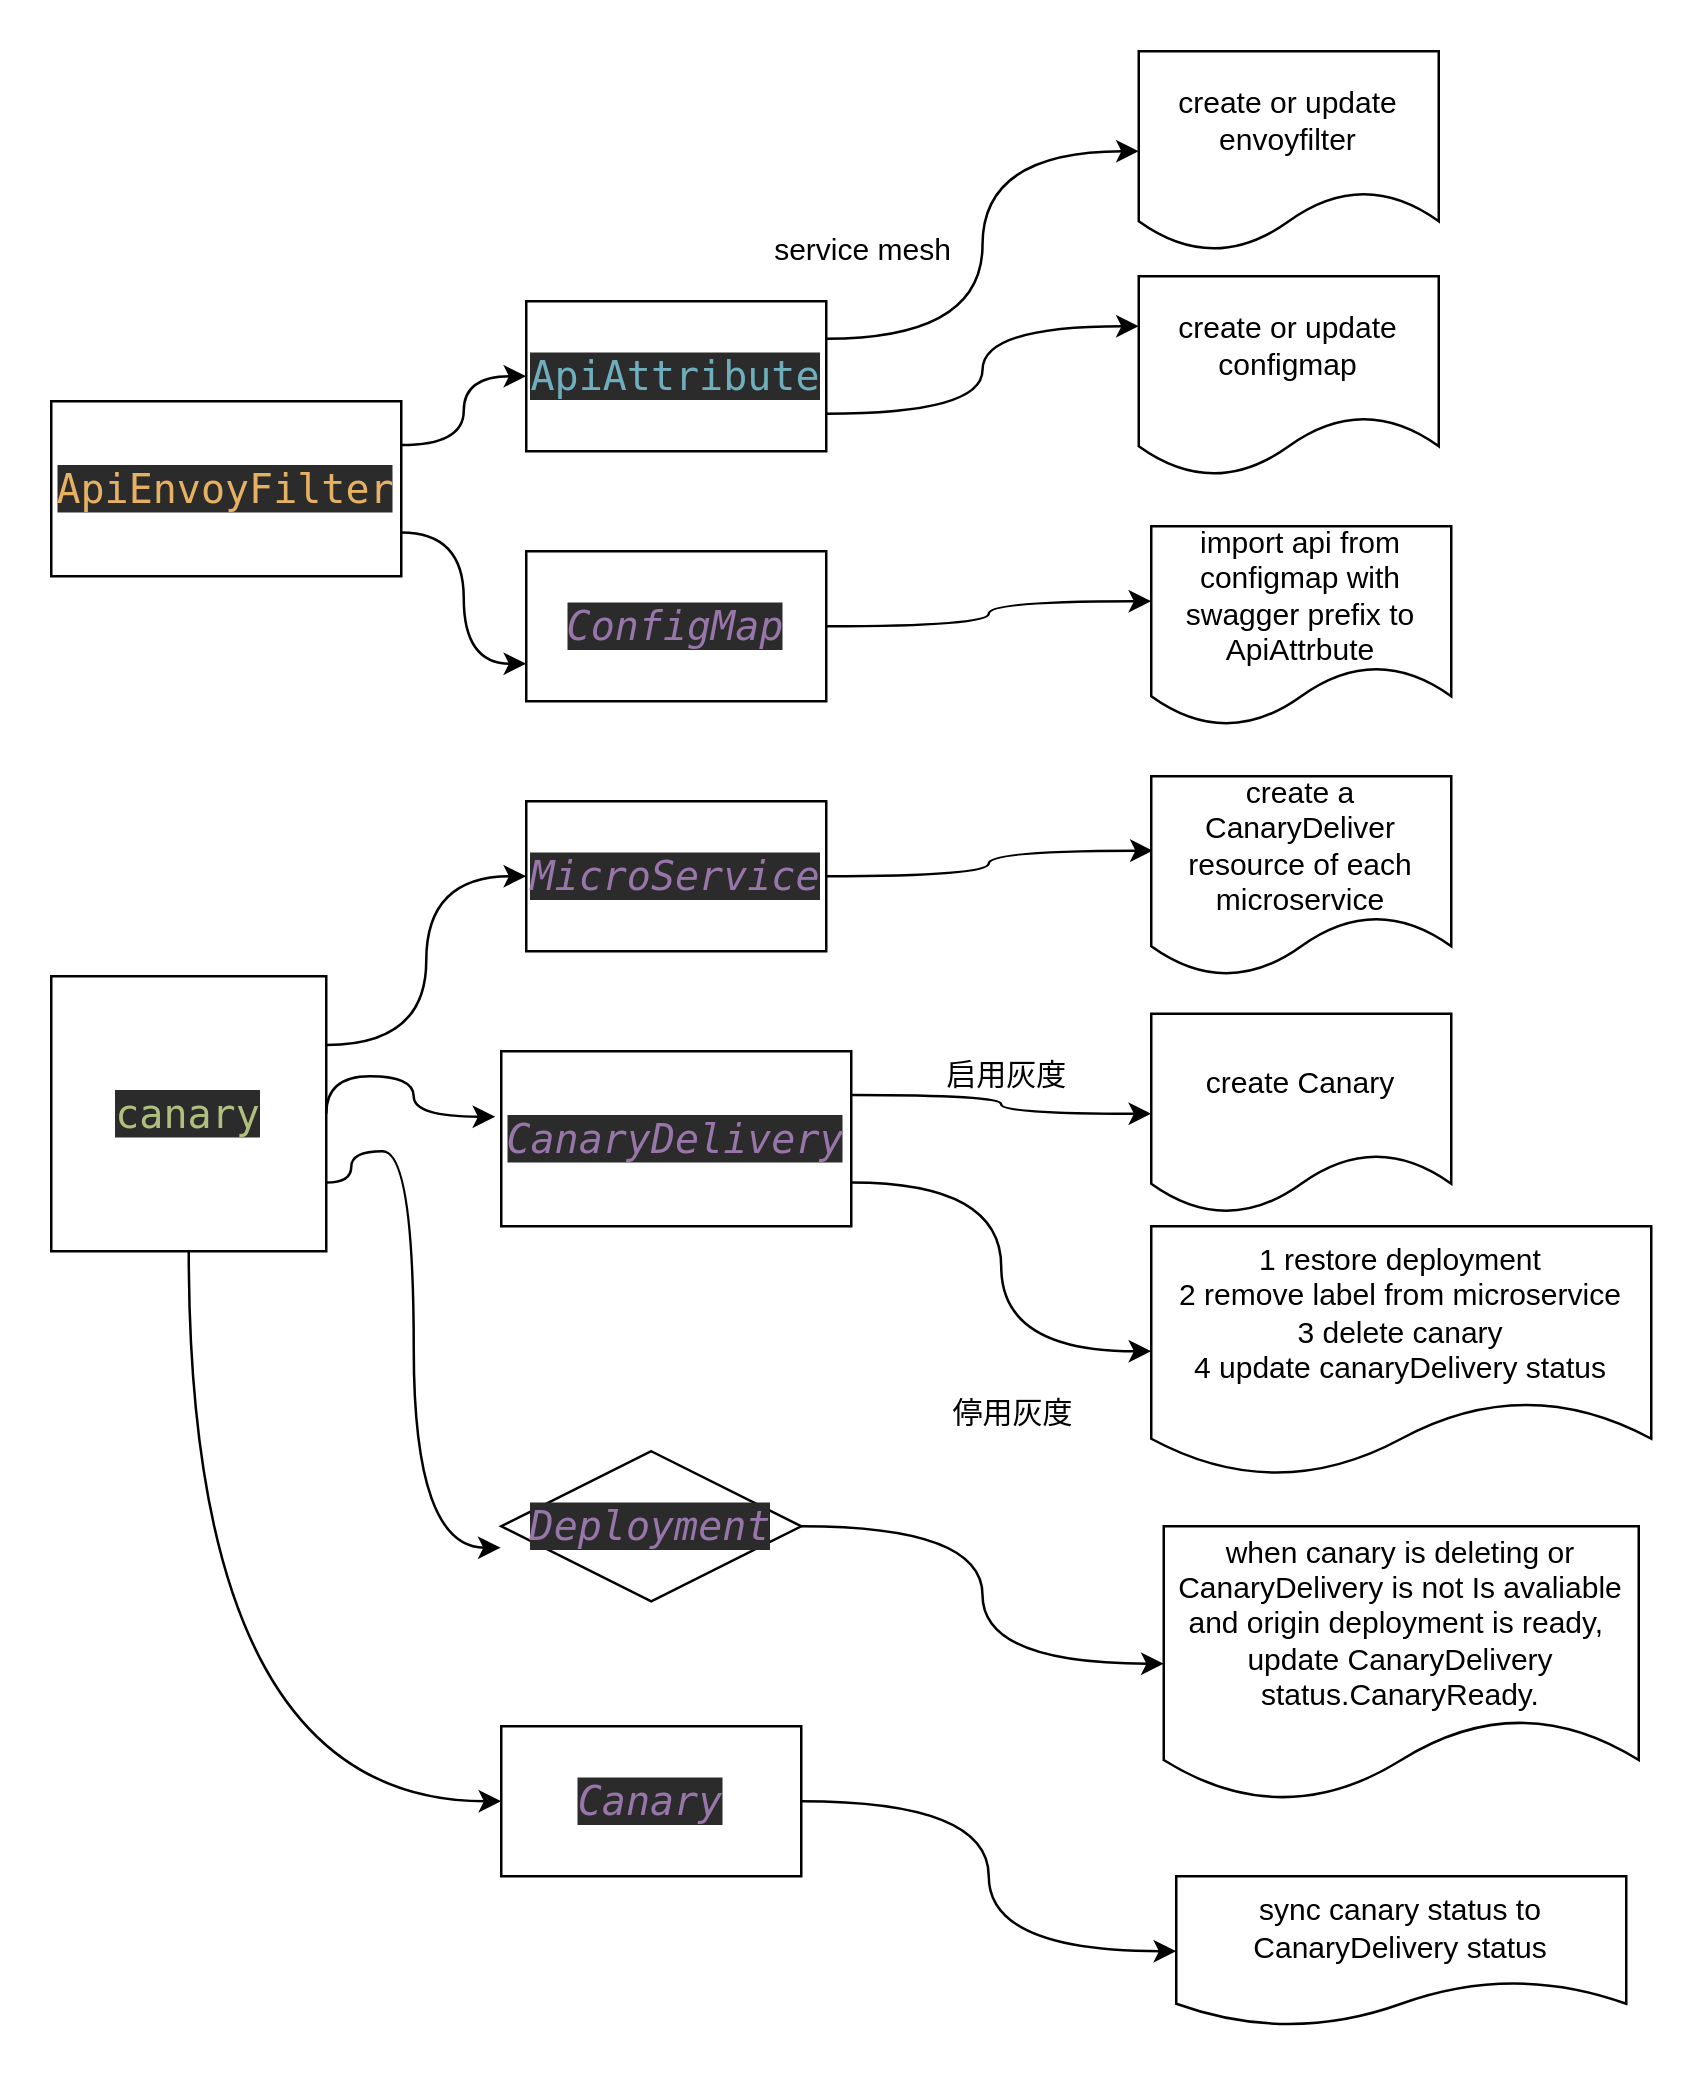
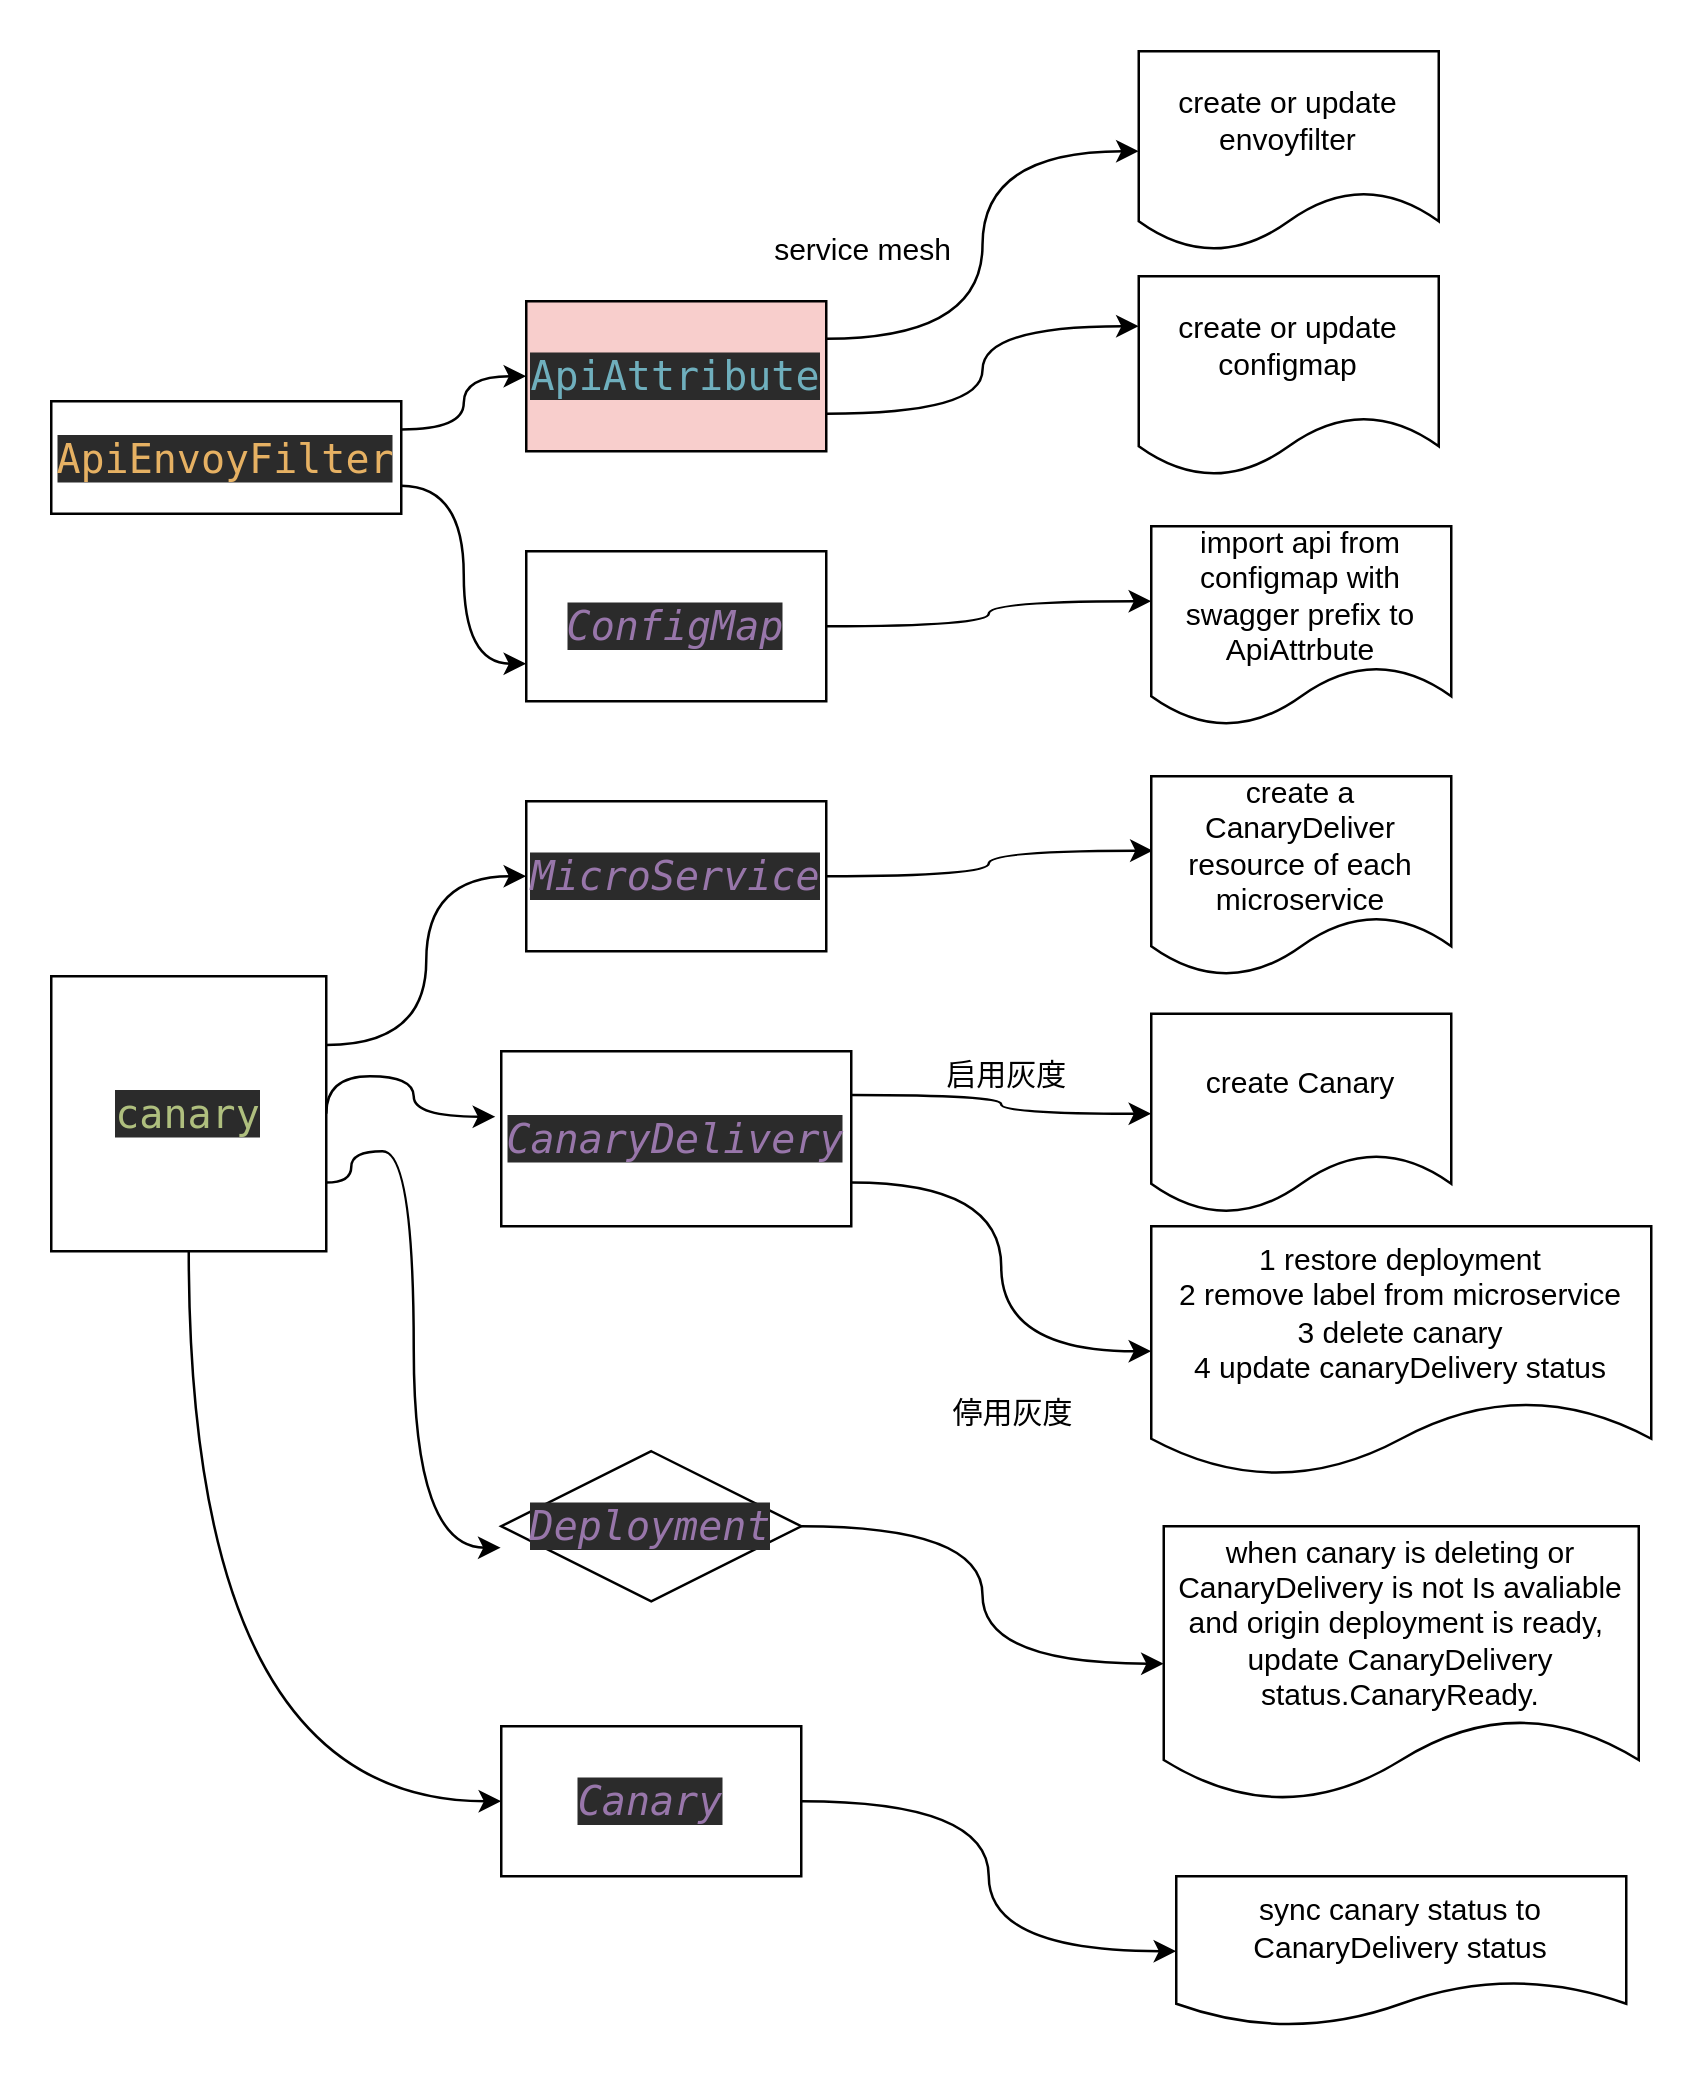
node "ApiAttribute": fillcolor #ffffff -> #f8cecc
node "ApiEnvoyFilter": size 350x175 -> 350x113
